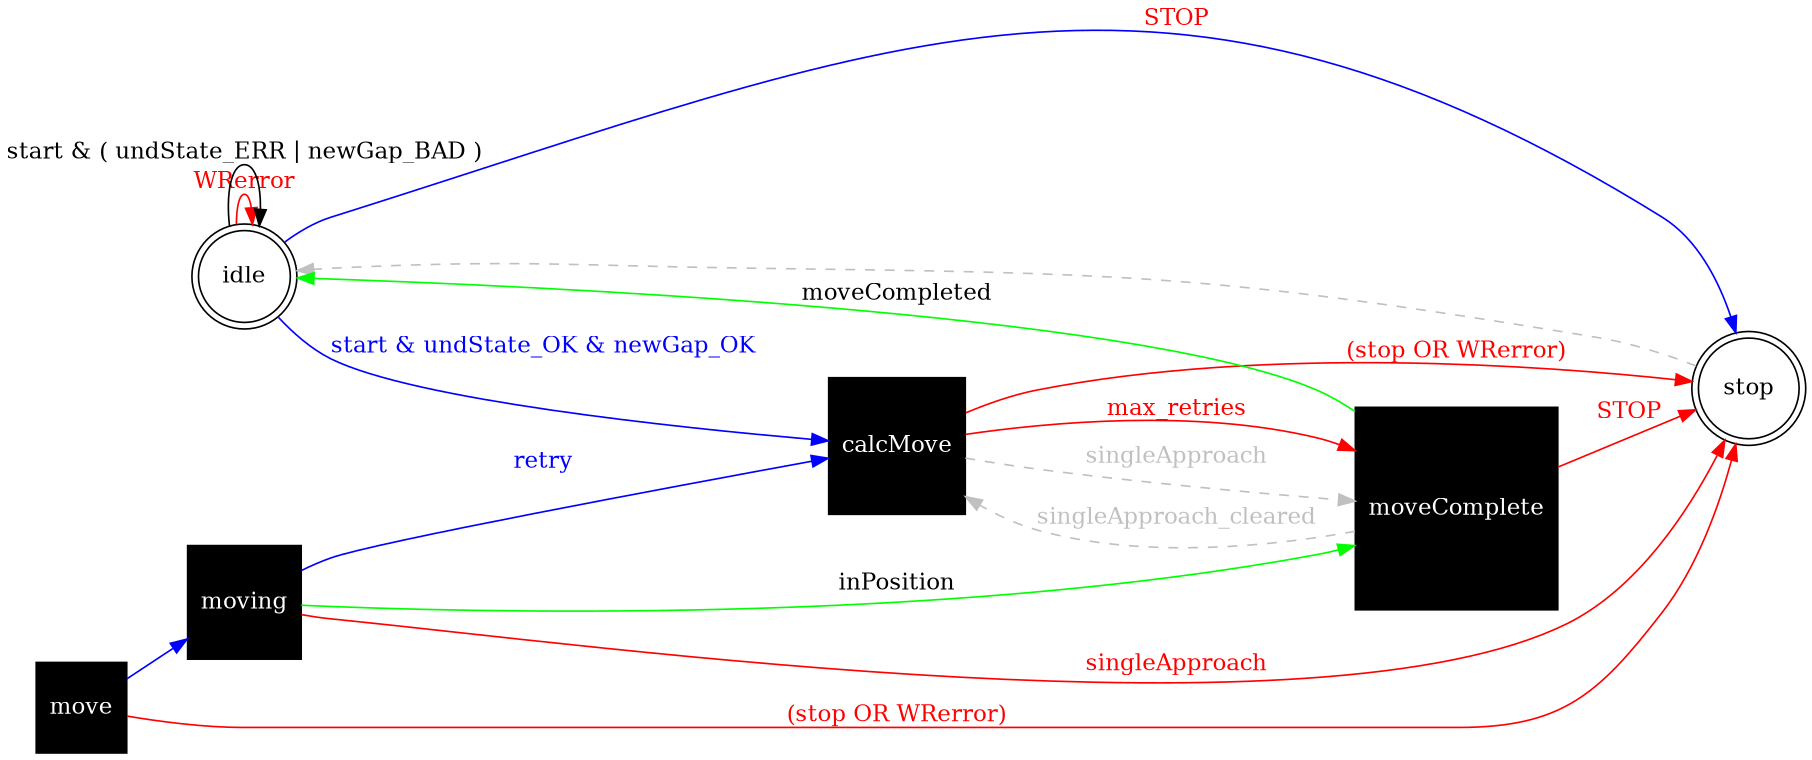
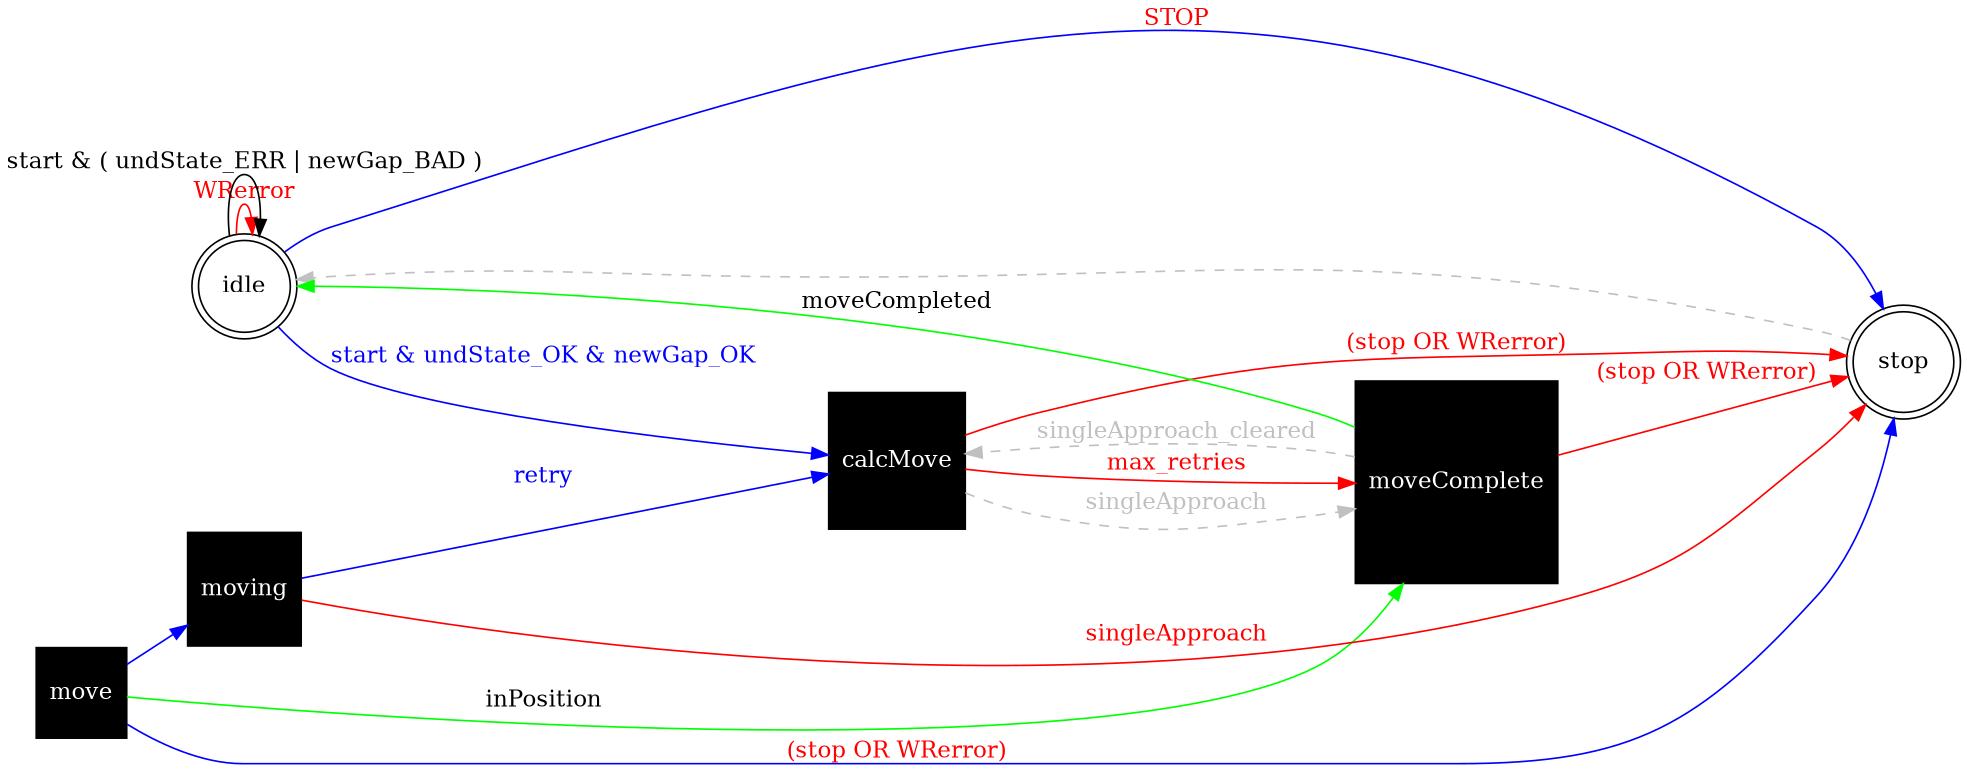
edge "moveComplete" -> "stop": label "STOP" -> "(stop OR WRerror)"
edge "moving" -> "moveComplete": now "move" -> "moveComplete"
edge "move" -> "stop": color red -> blue
